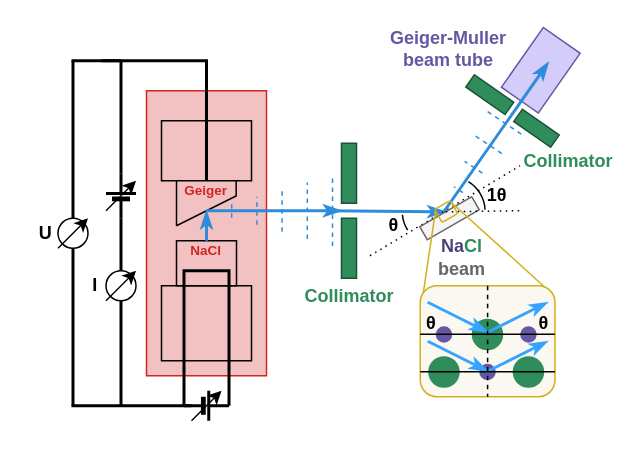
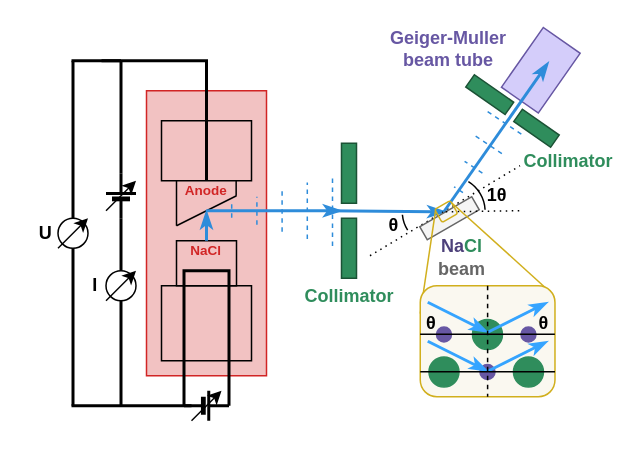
node "Geiger": label "Geiger" -> "Anode"
